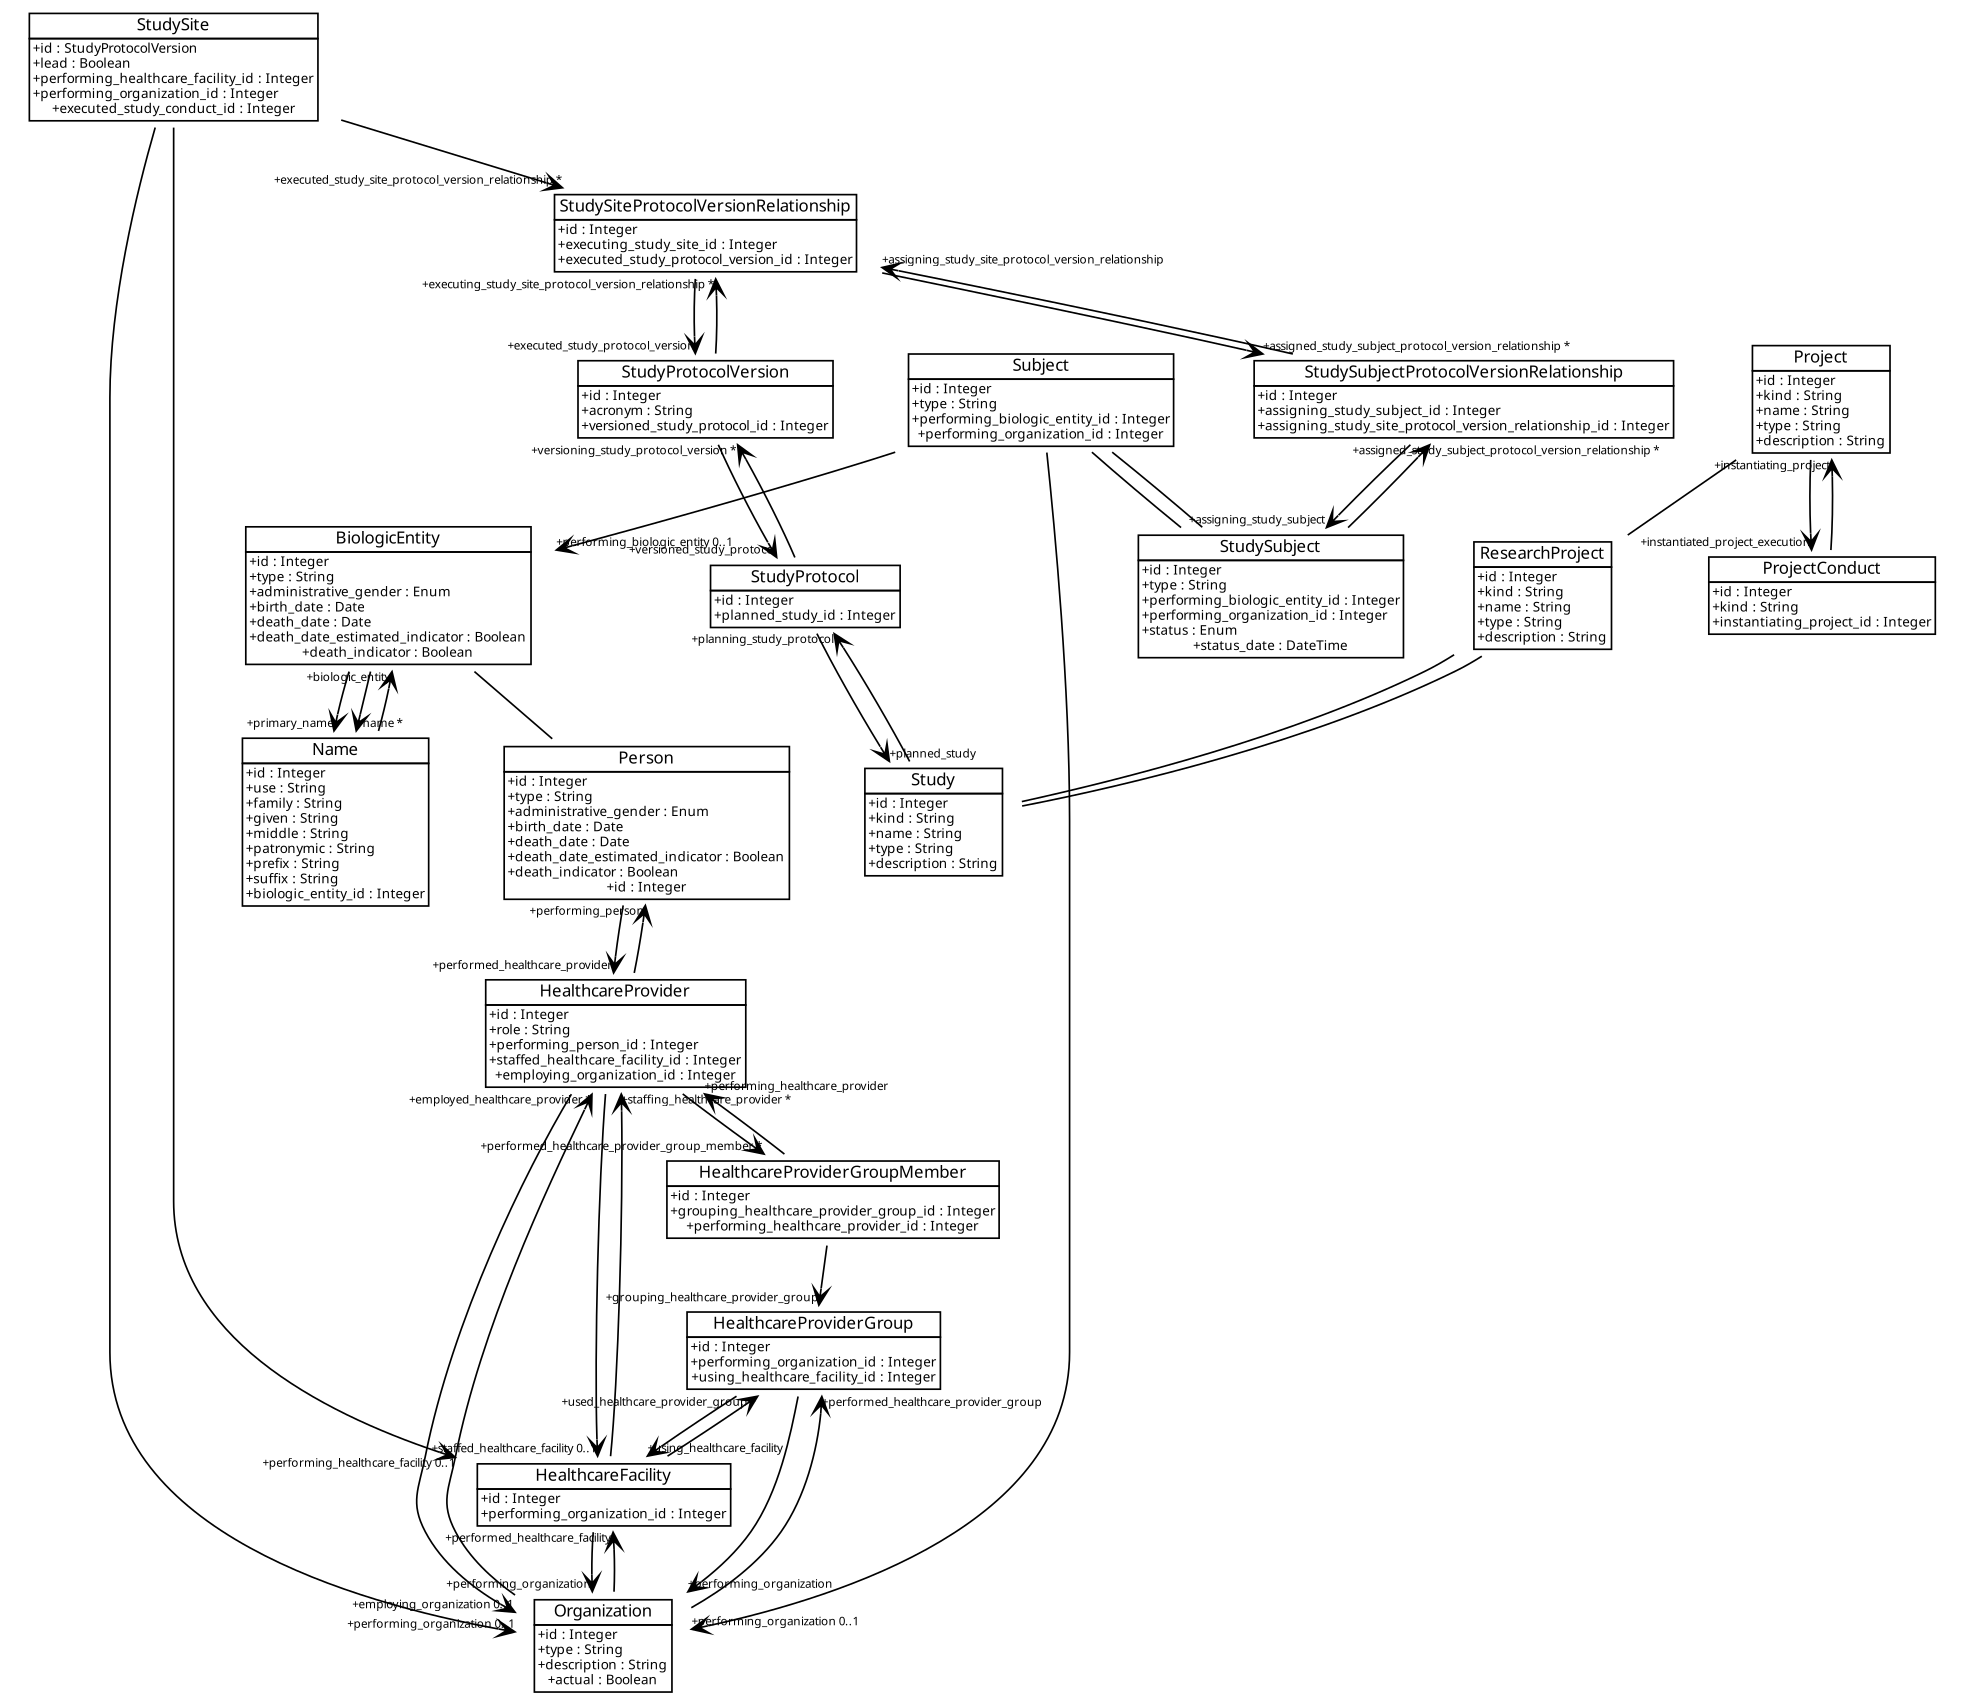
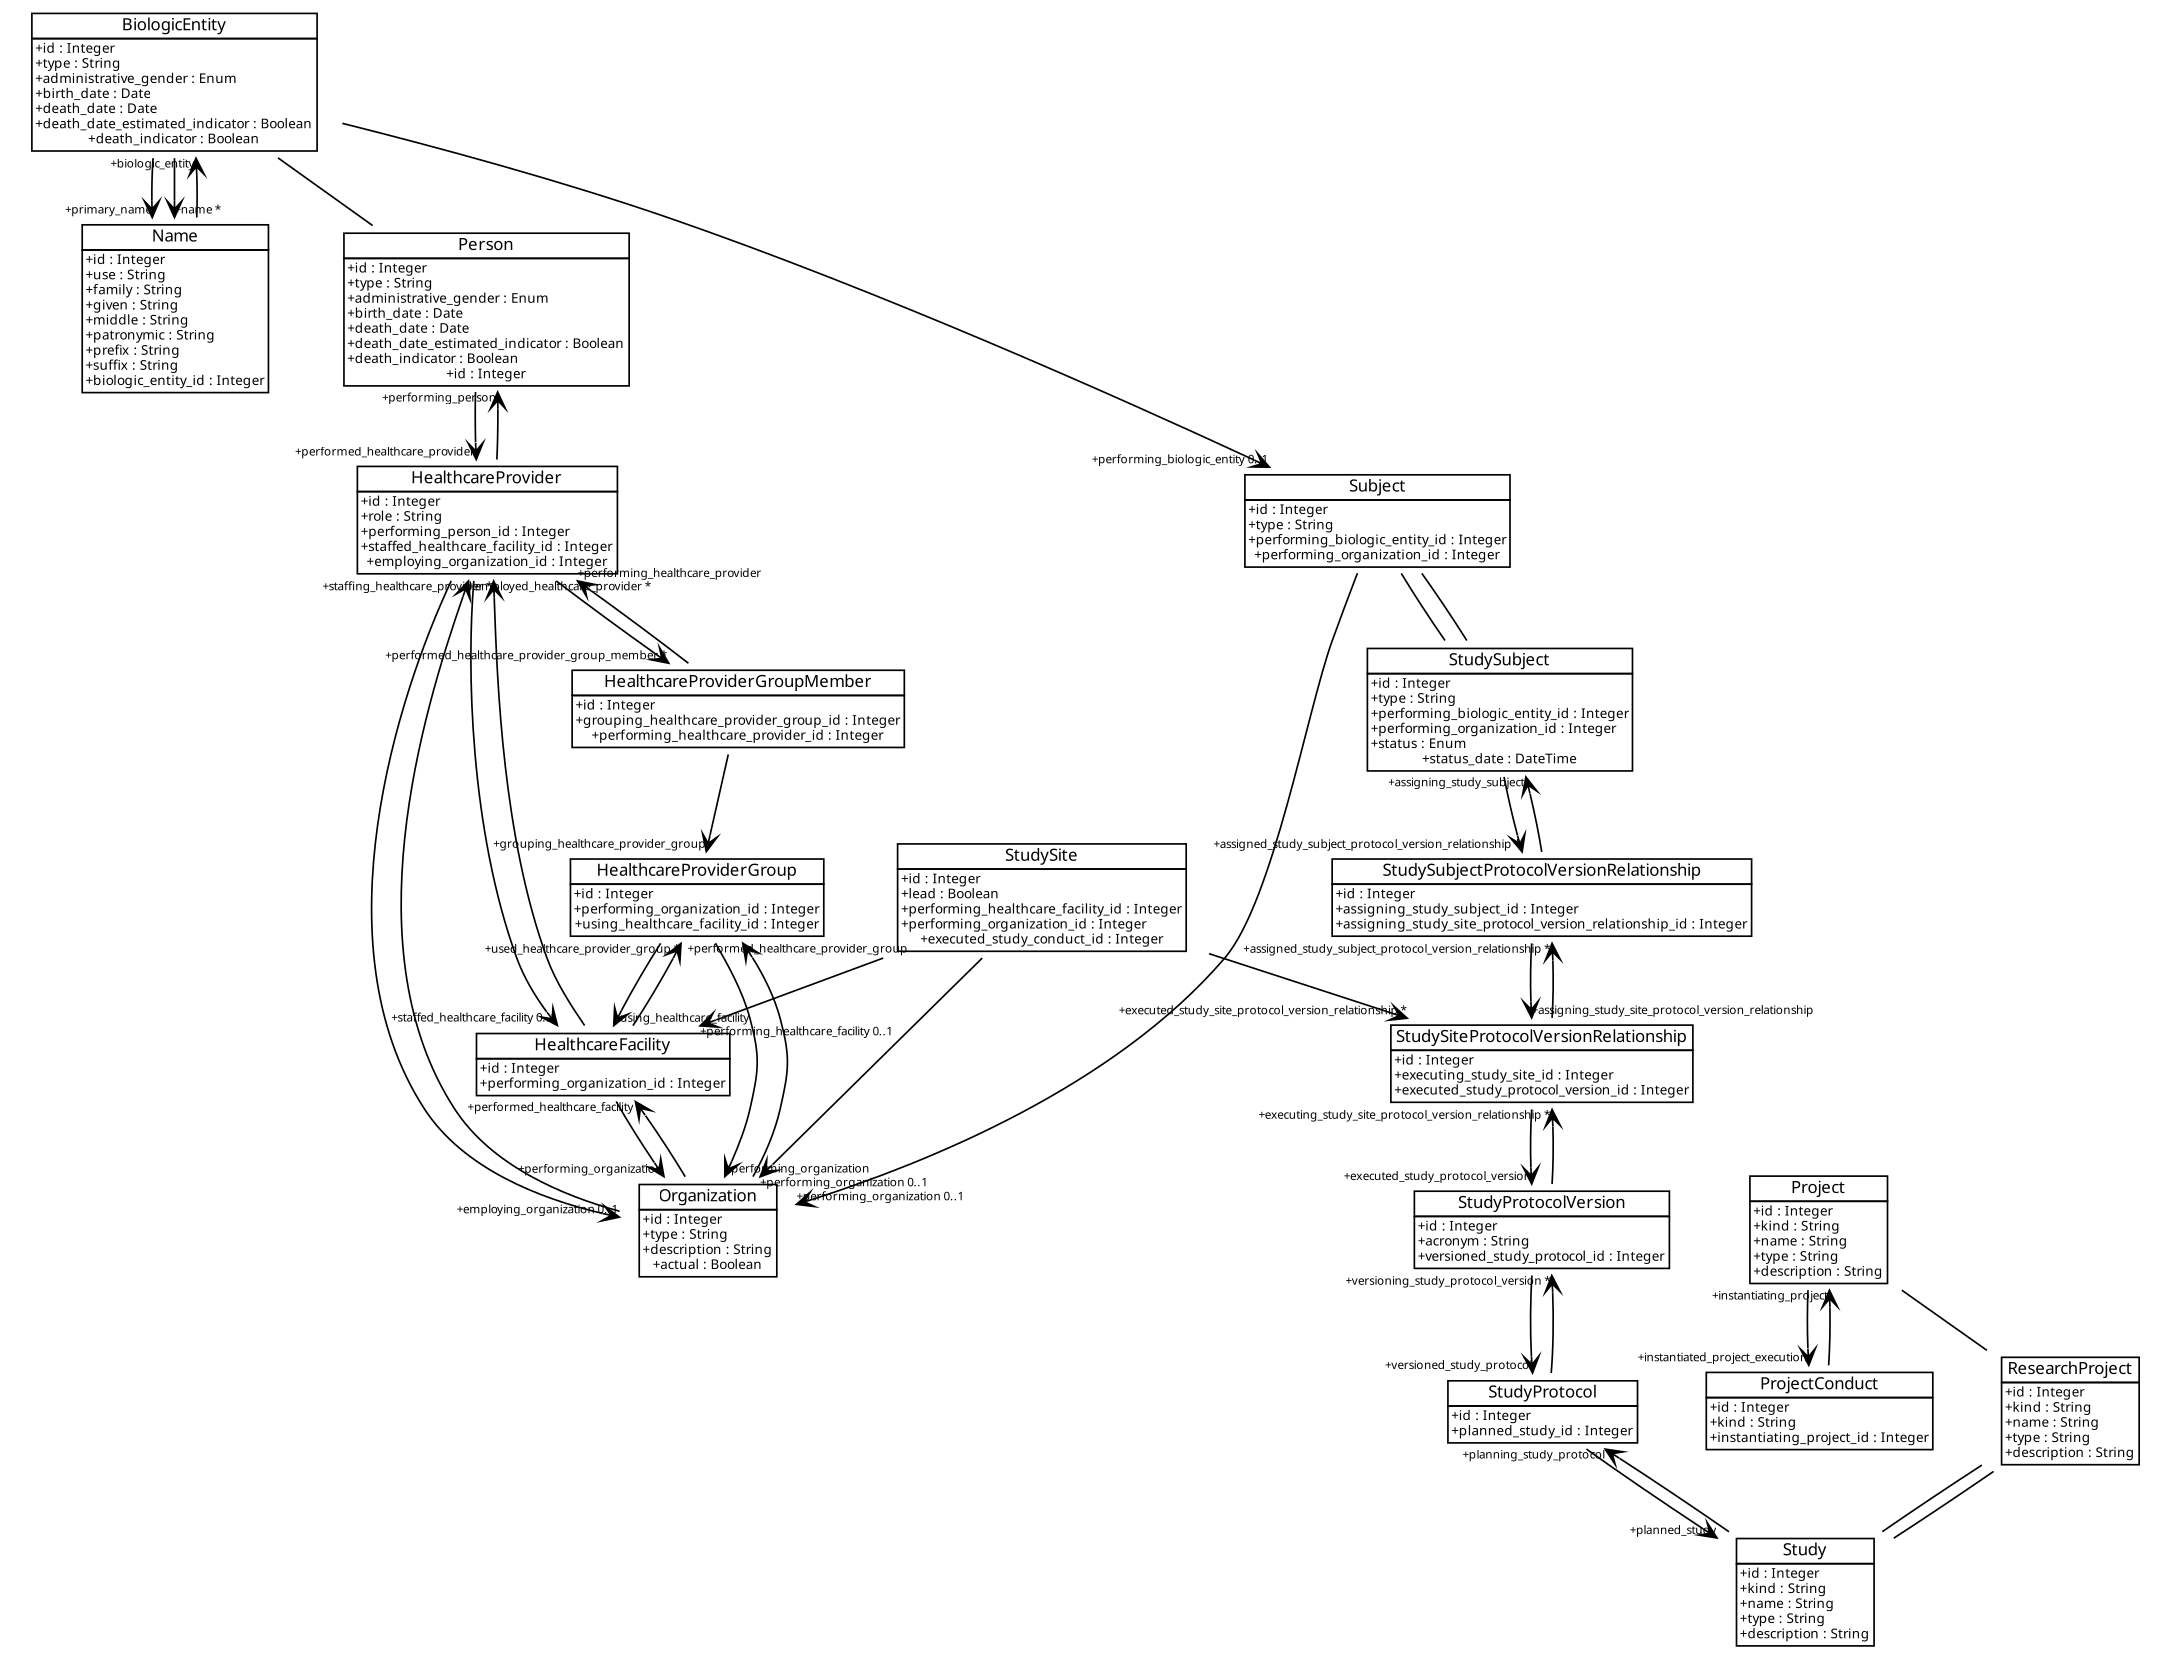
node "StudySite": text "+id : StudyProtocolVersion" -> "+id : Integer"
edge "Subject" -> "BiologicEntity": reversed
